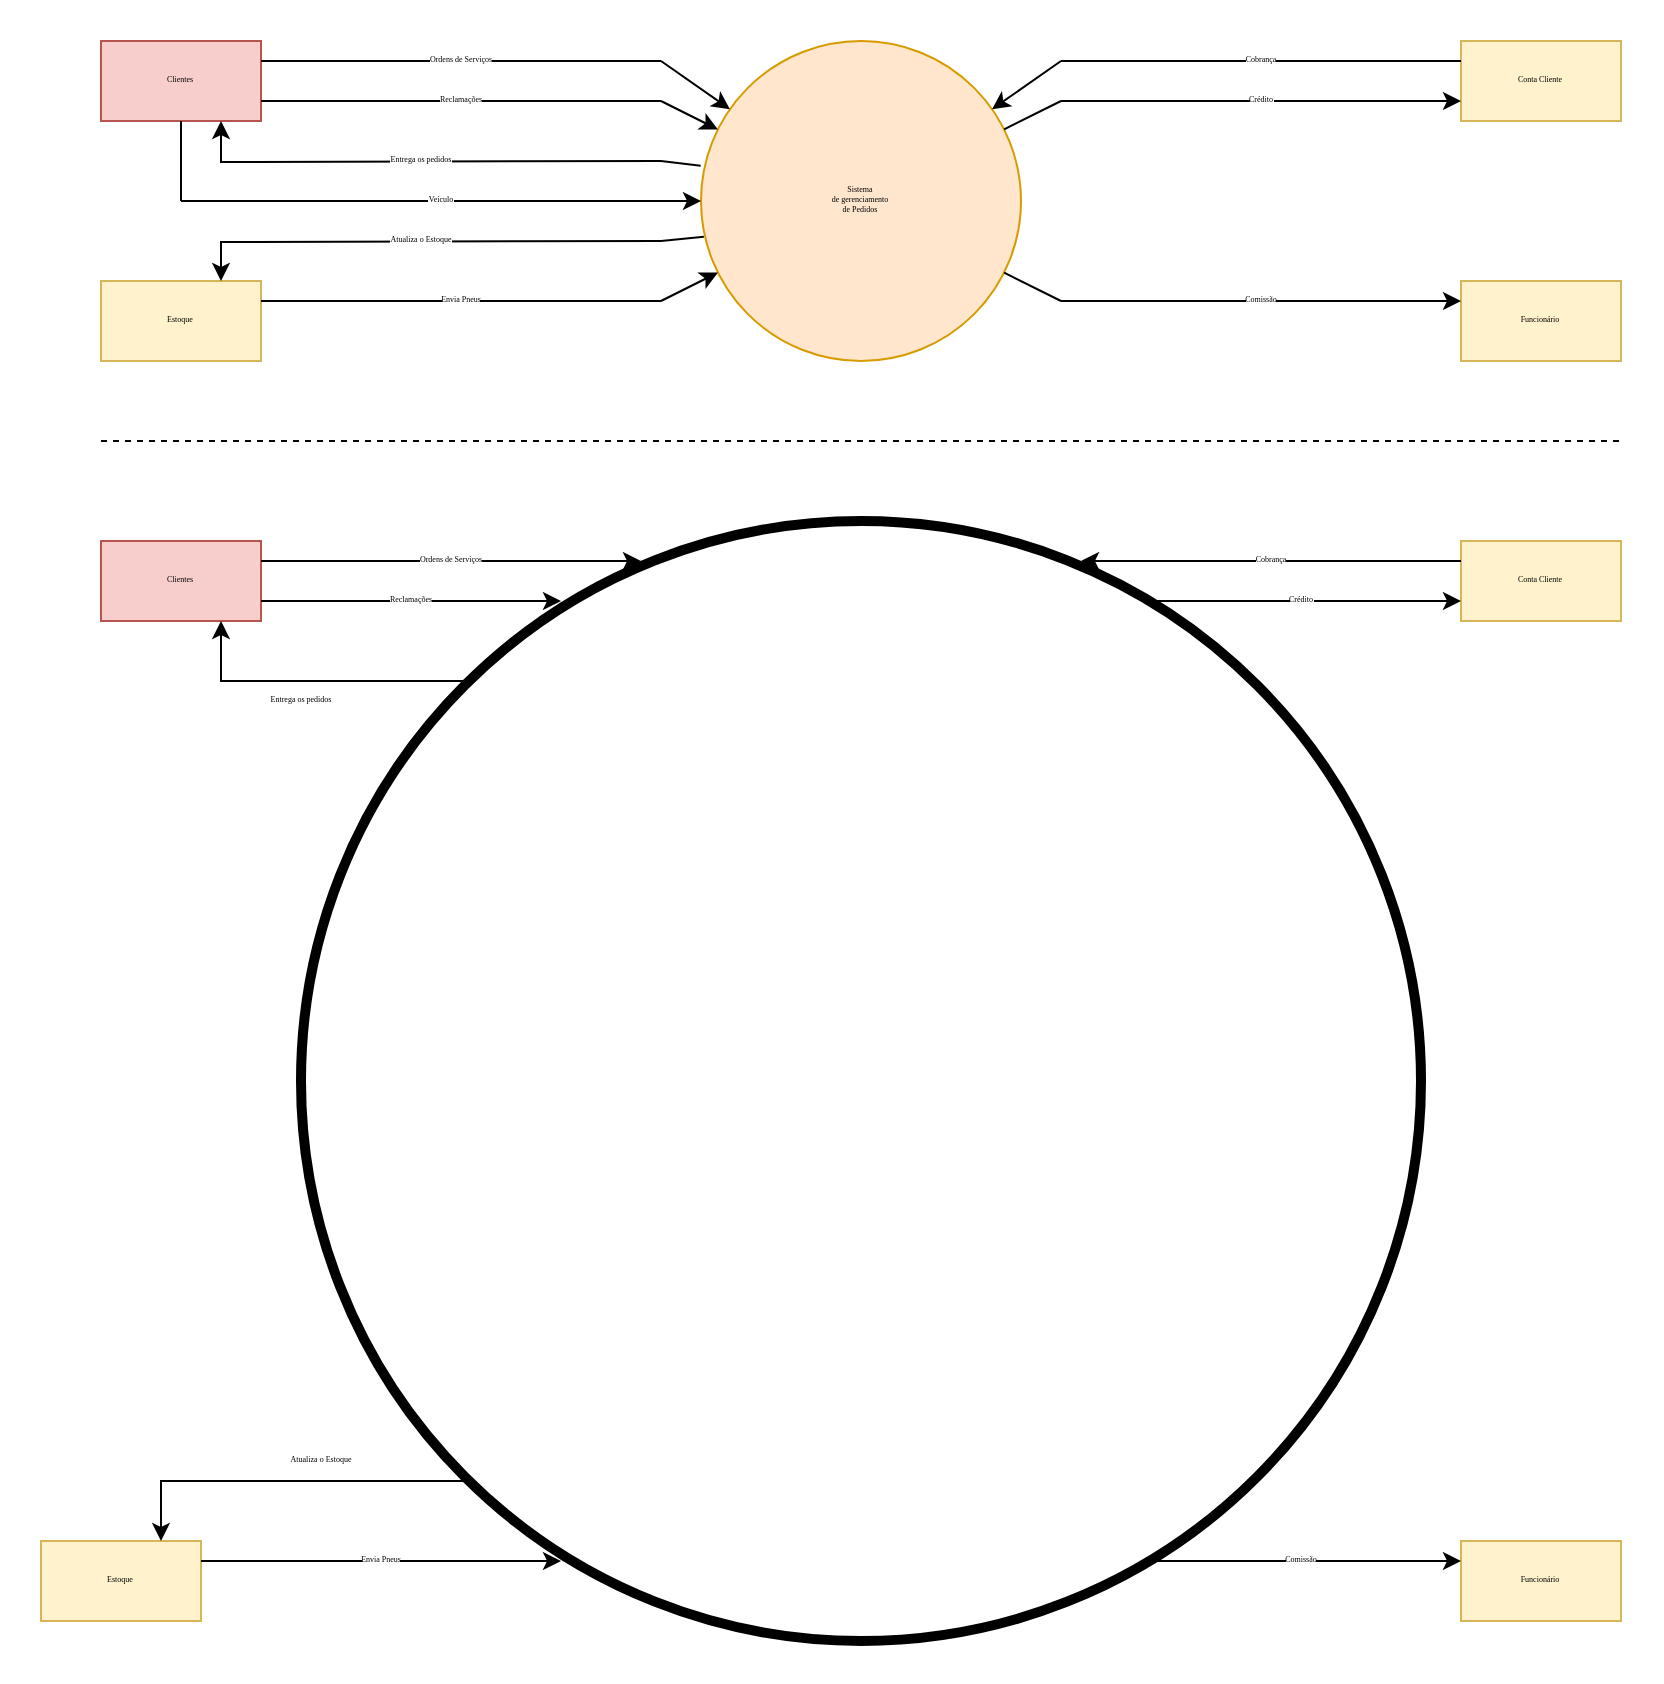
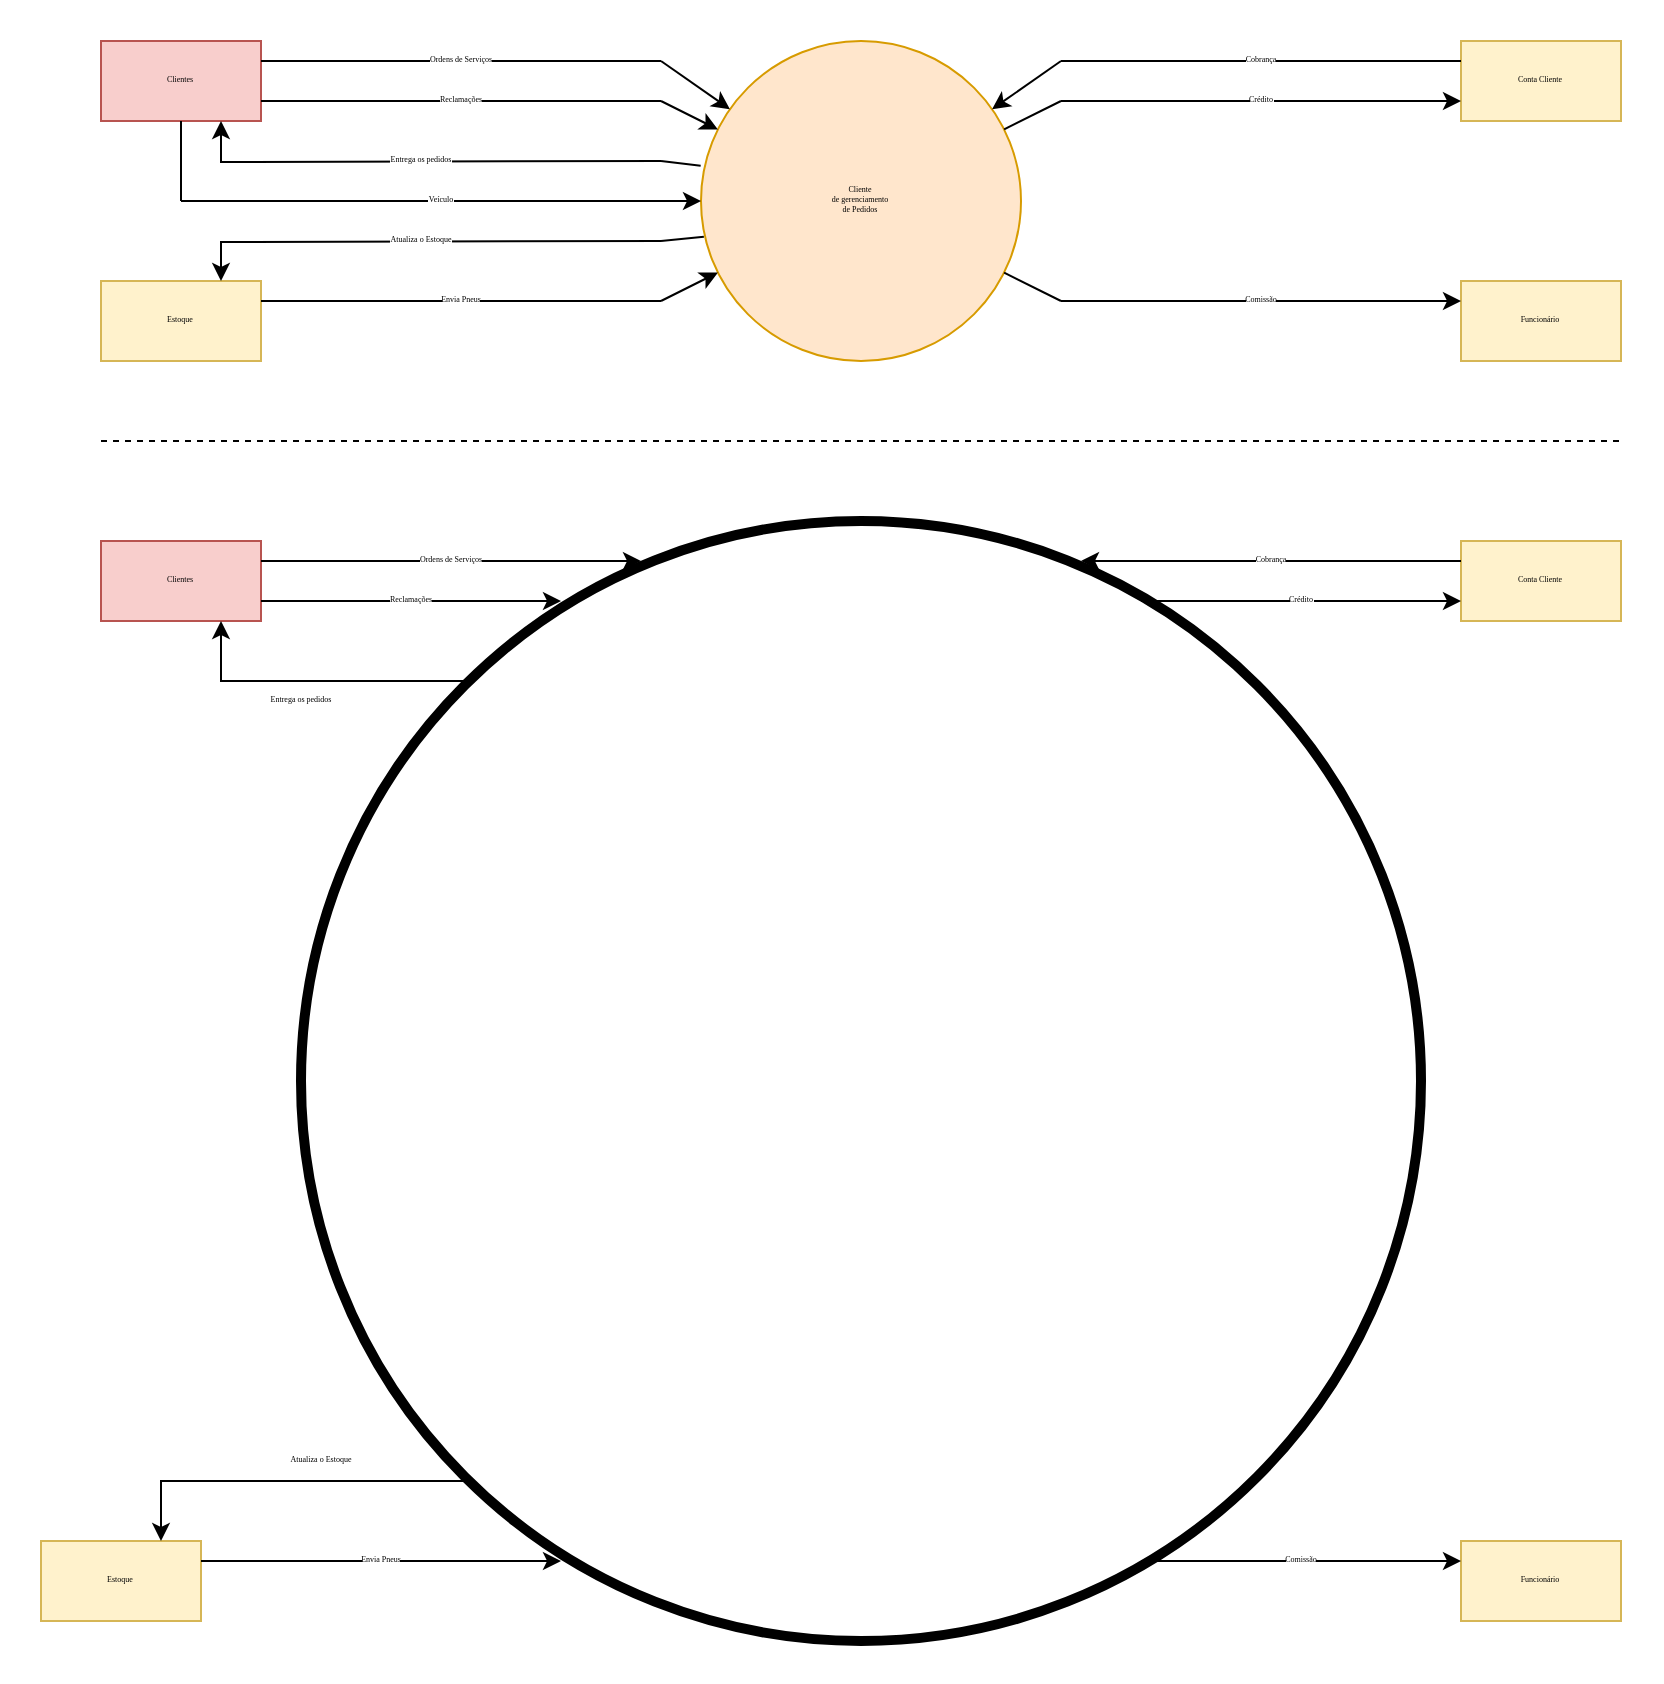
node "Sistema de gerenciamento de Pedidos": label "Sistema de gerenciamento de Pedidos" -> "Cliente de gerenciamento de Pedidos"
